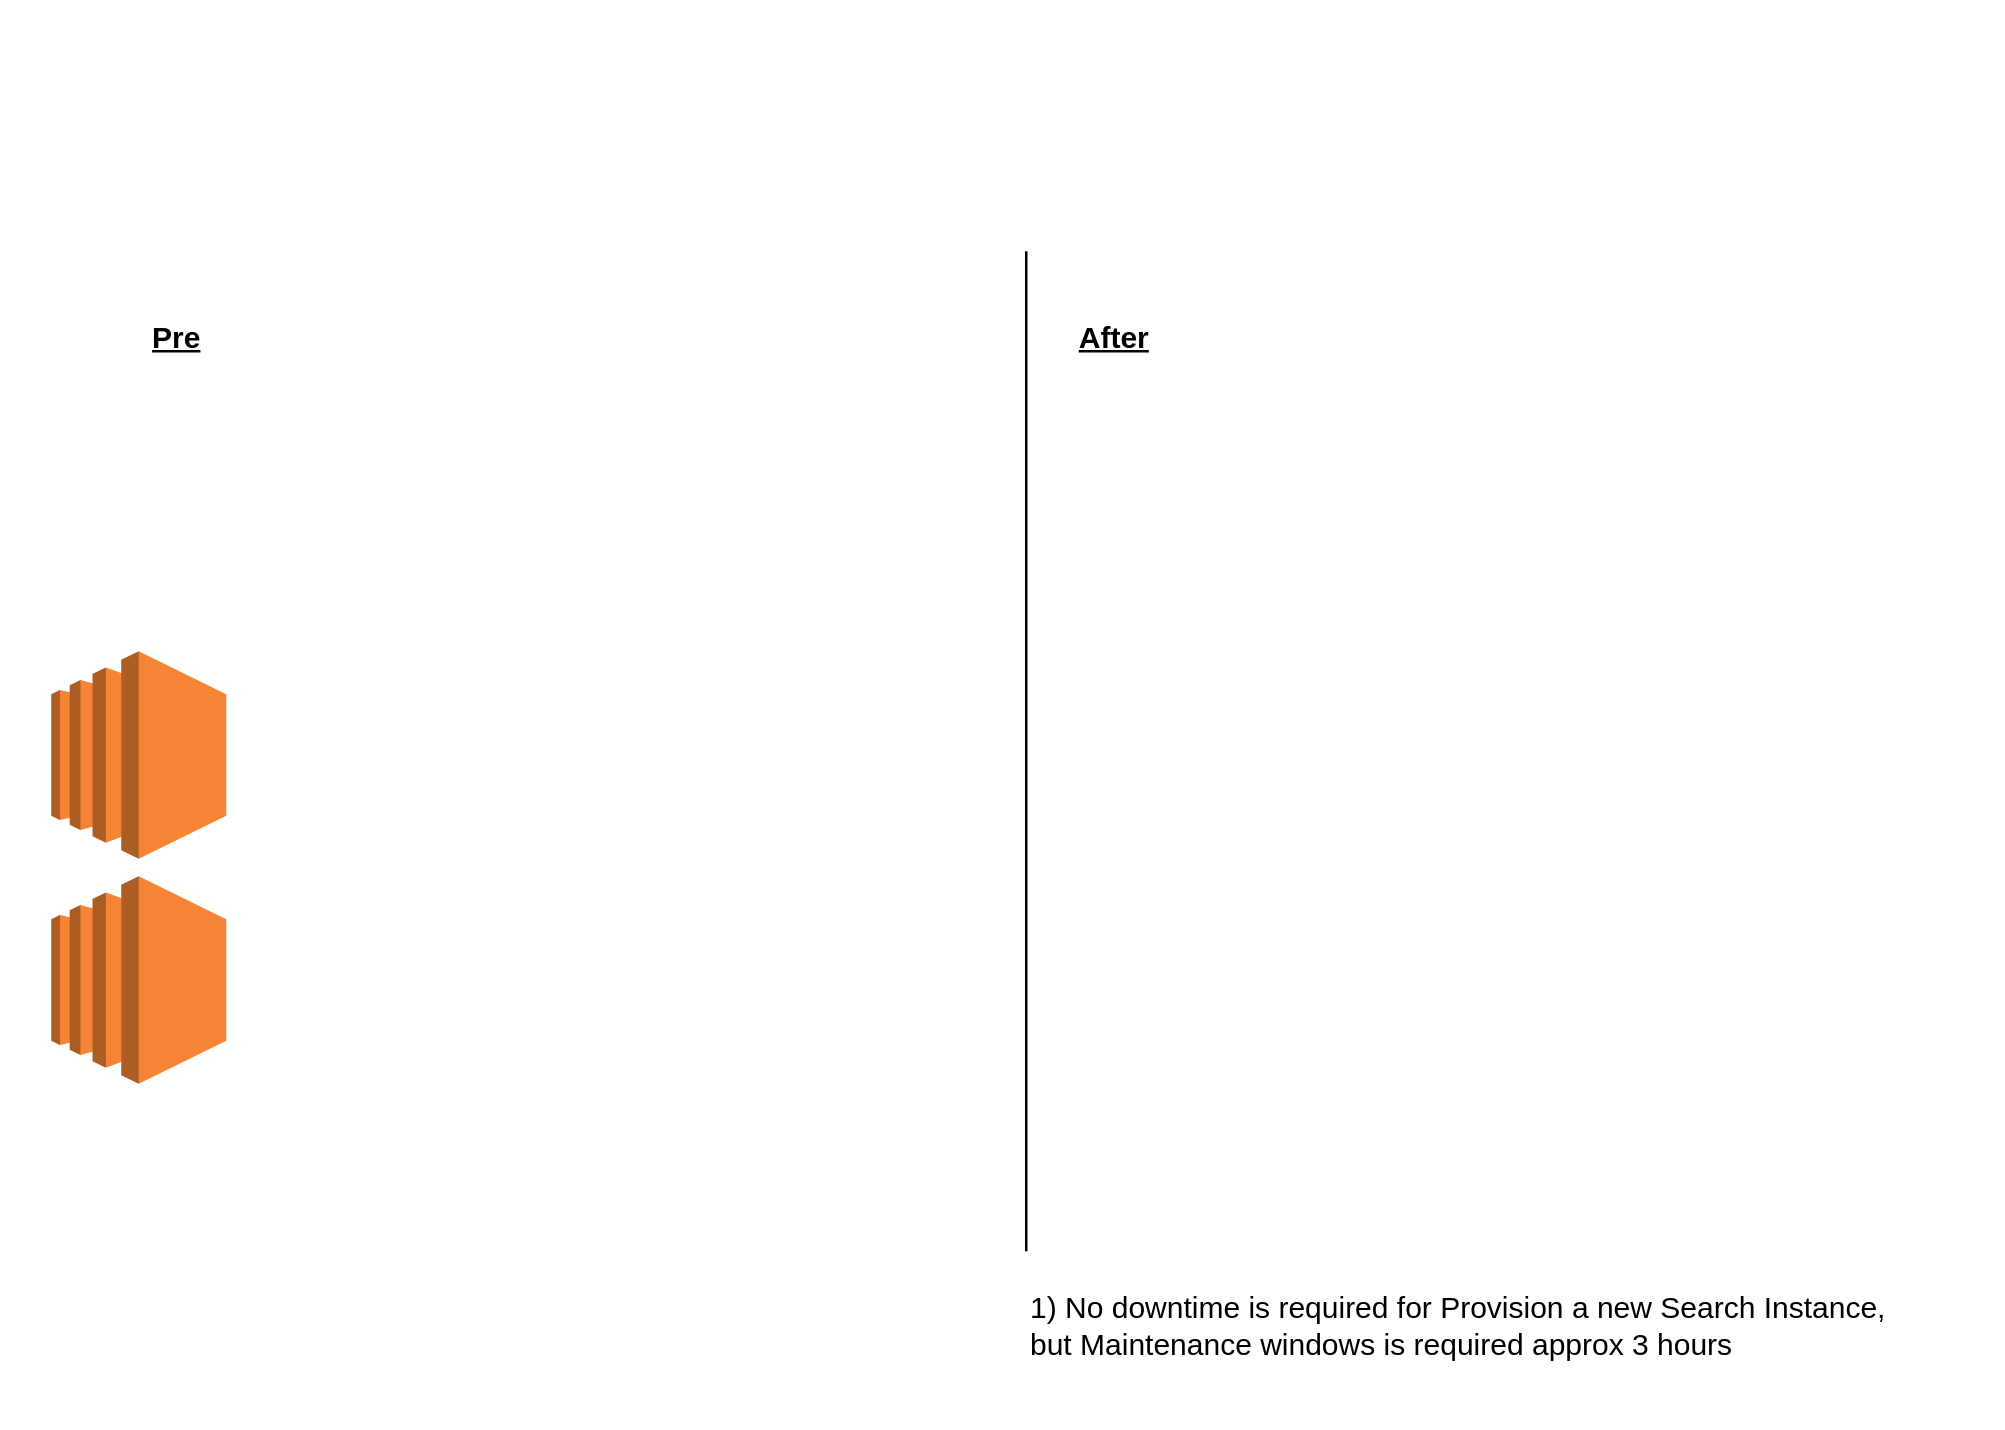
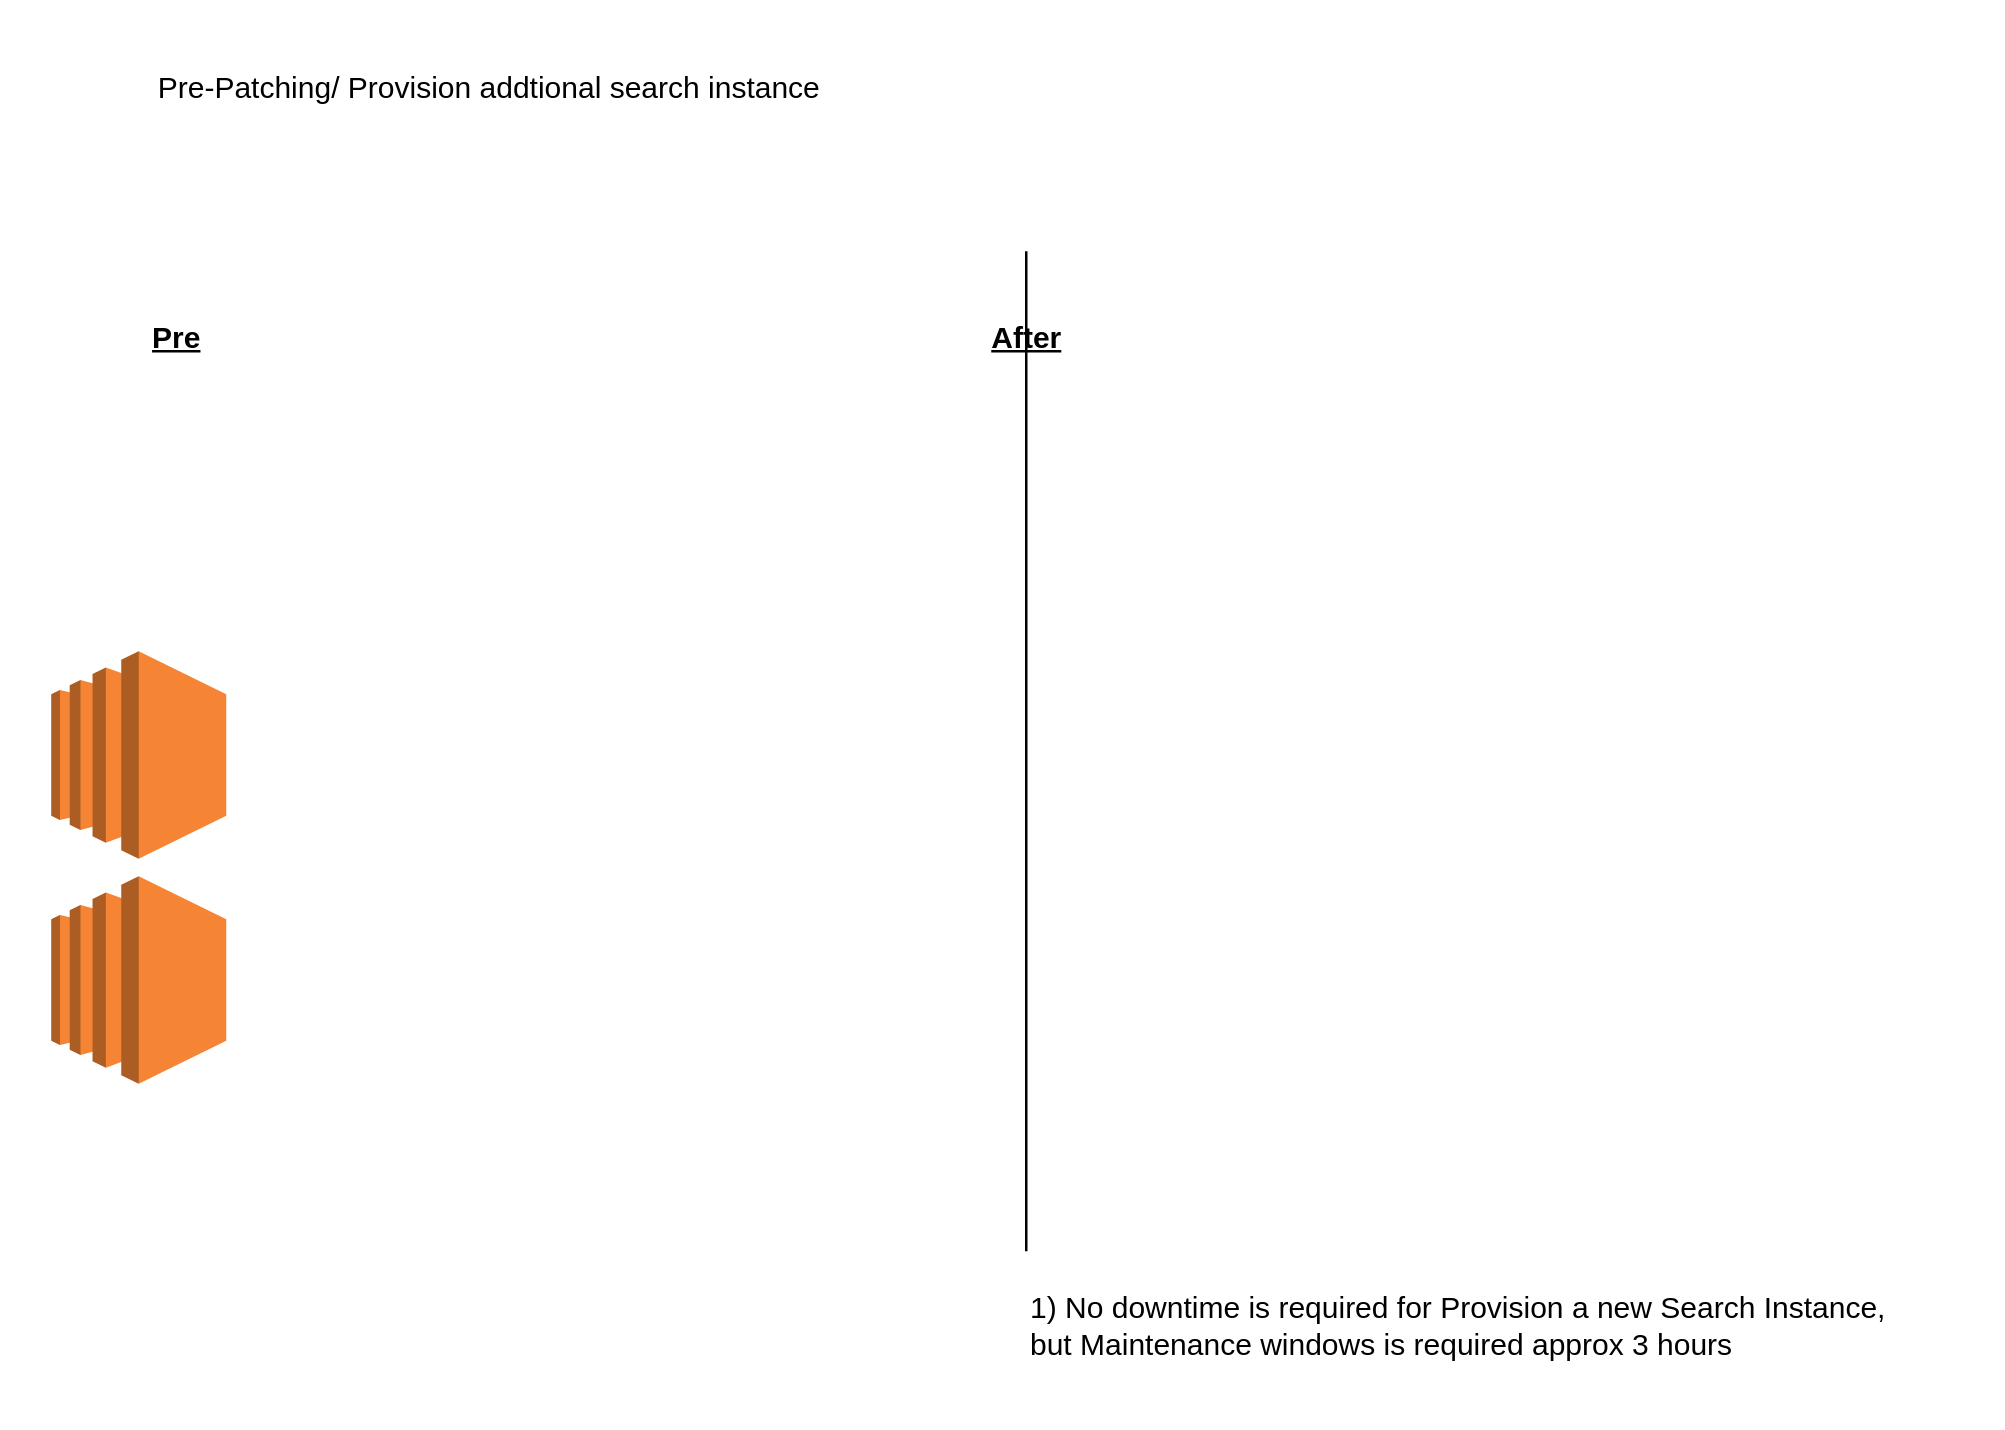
node "Pre-Patching/ Provision addtional search instance": added
node "After": moved (1114, 339) -> (1026, 339)
